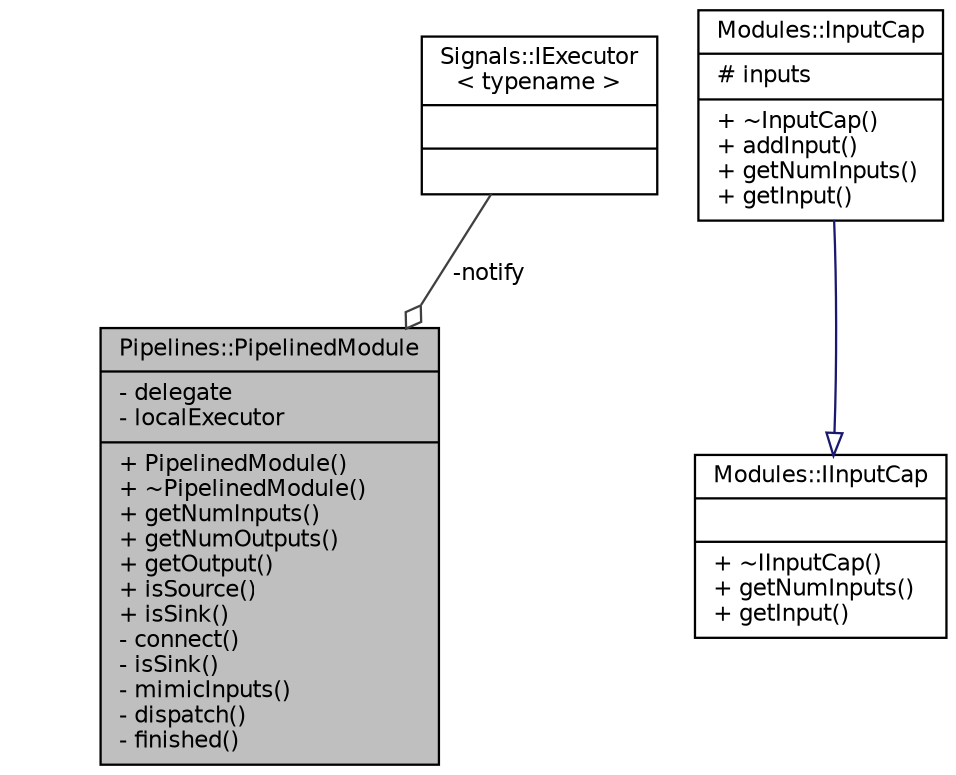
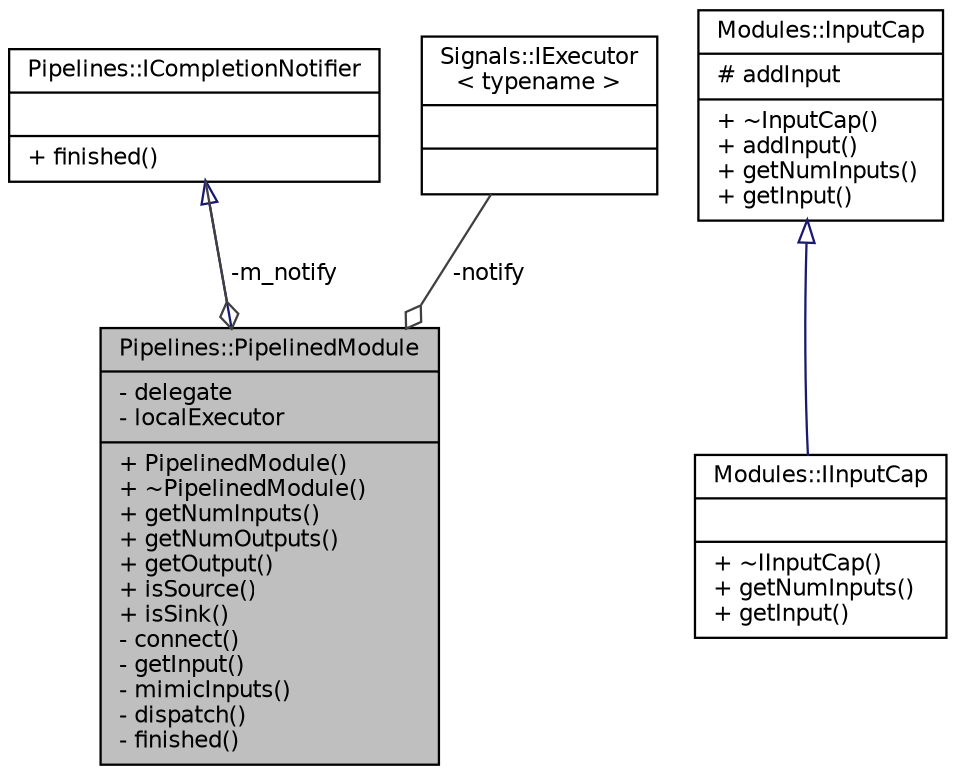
node "Modules::InputCap": text "# inputs" -> "# addInput"
node "Pipelines::ICompletionNotifier": added
edge "Modules::InputCap" -> "Modules::IInputCap": reversed
node "Pipelines::PipelinedModule": text "- isSink()" -> "- getInput()"
